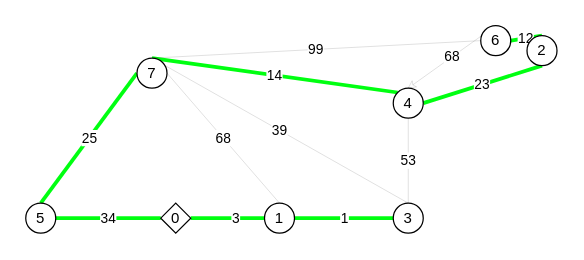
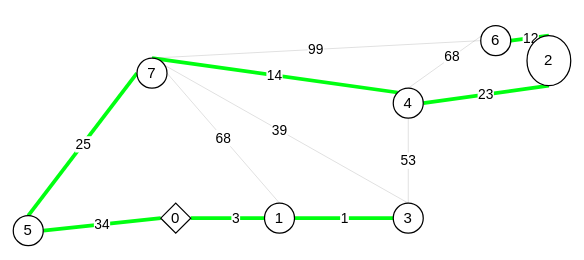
node "2": size 30x30 -> 44x50
edge "6" -> "4": arrowhead classic -> none
node "5": moved (41, 218) -> (28, 231)
